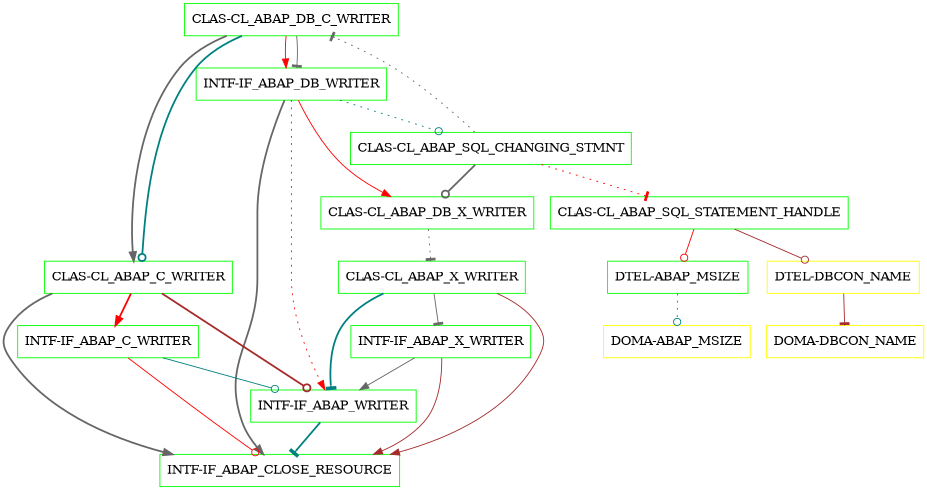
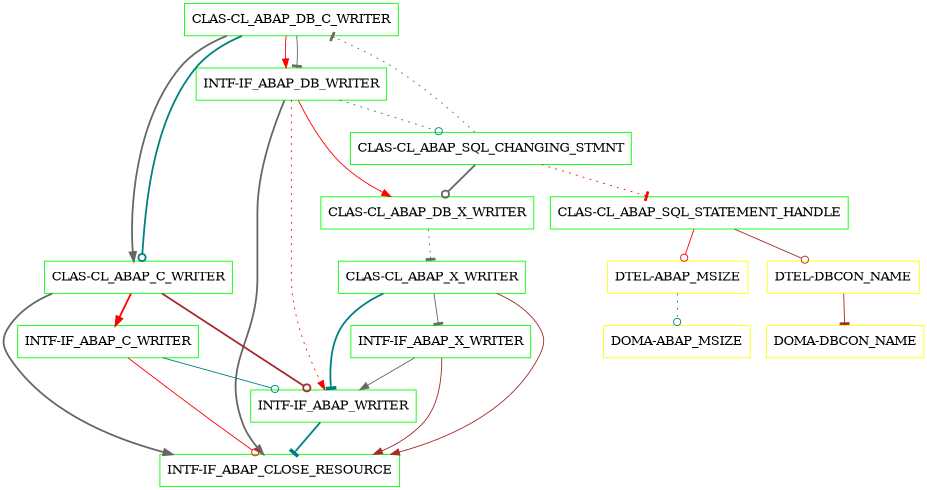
node "DTEL-ABAP_MSIZE": color green -> yellow
